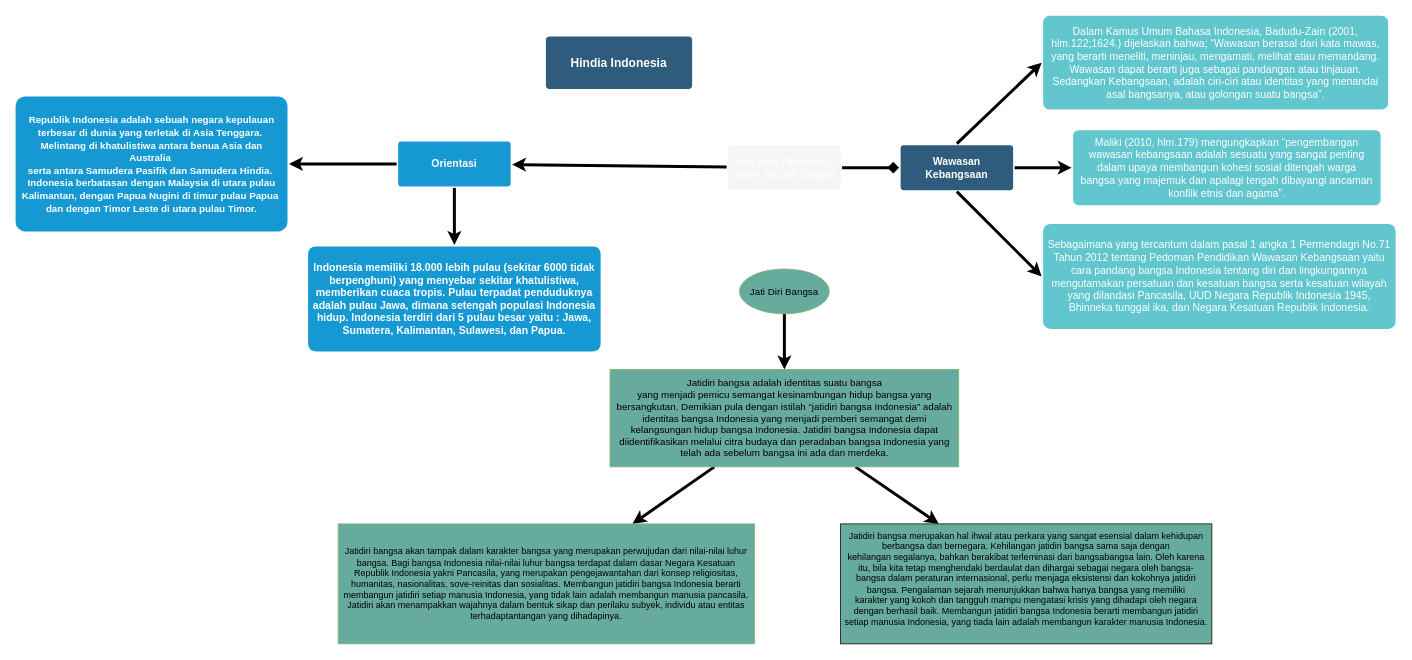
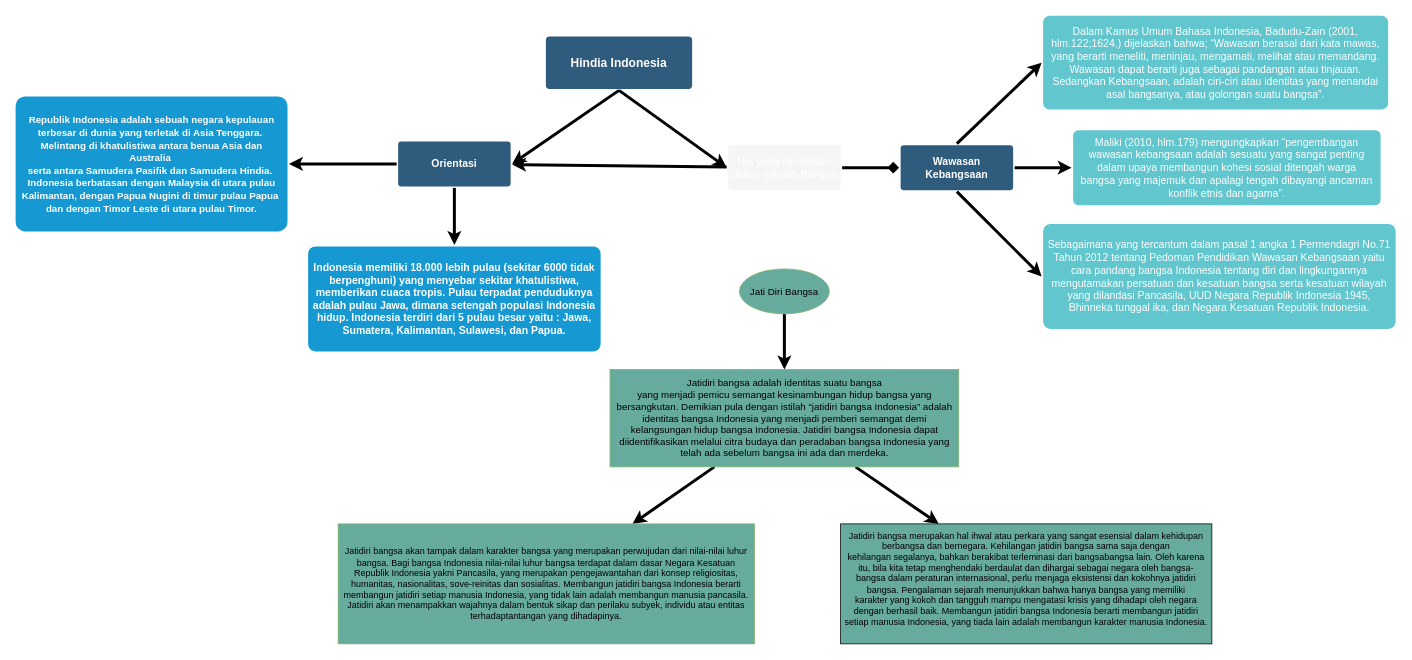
edge "Hindia Indonesia" -> "Orientasi": added
edge "Hindia Indonesia" -> "Hal yang diperlukan dalam sebuah Bangsa": added
node "Orientasi": fillcolor #1699d3 -> #2f5b7c
